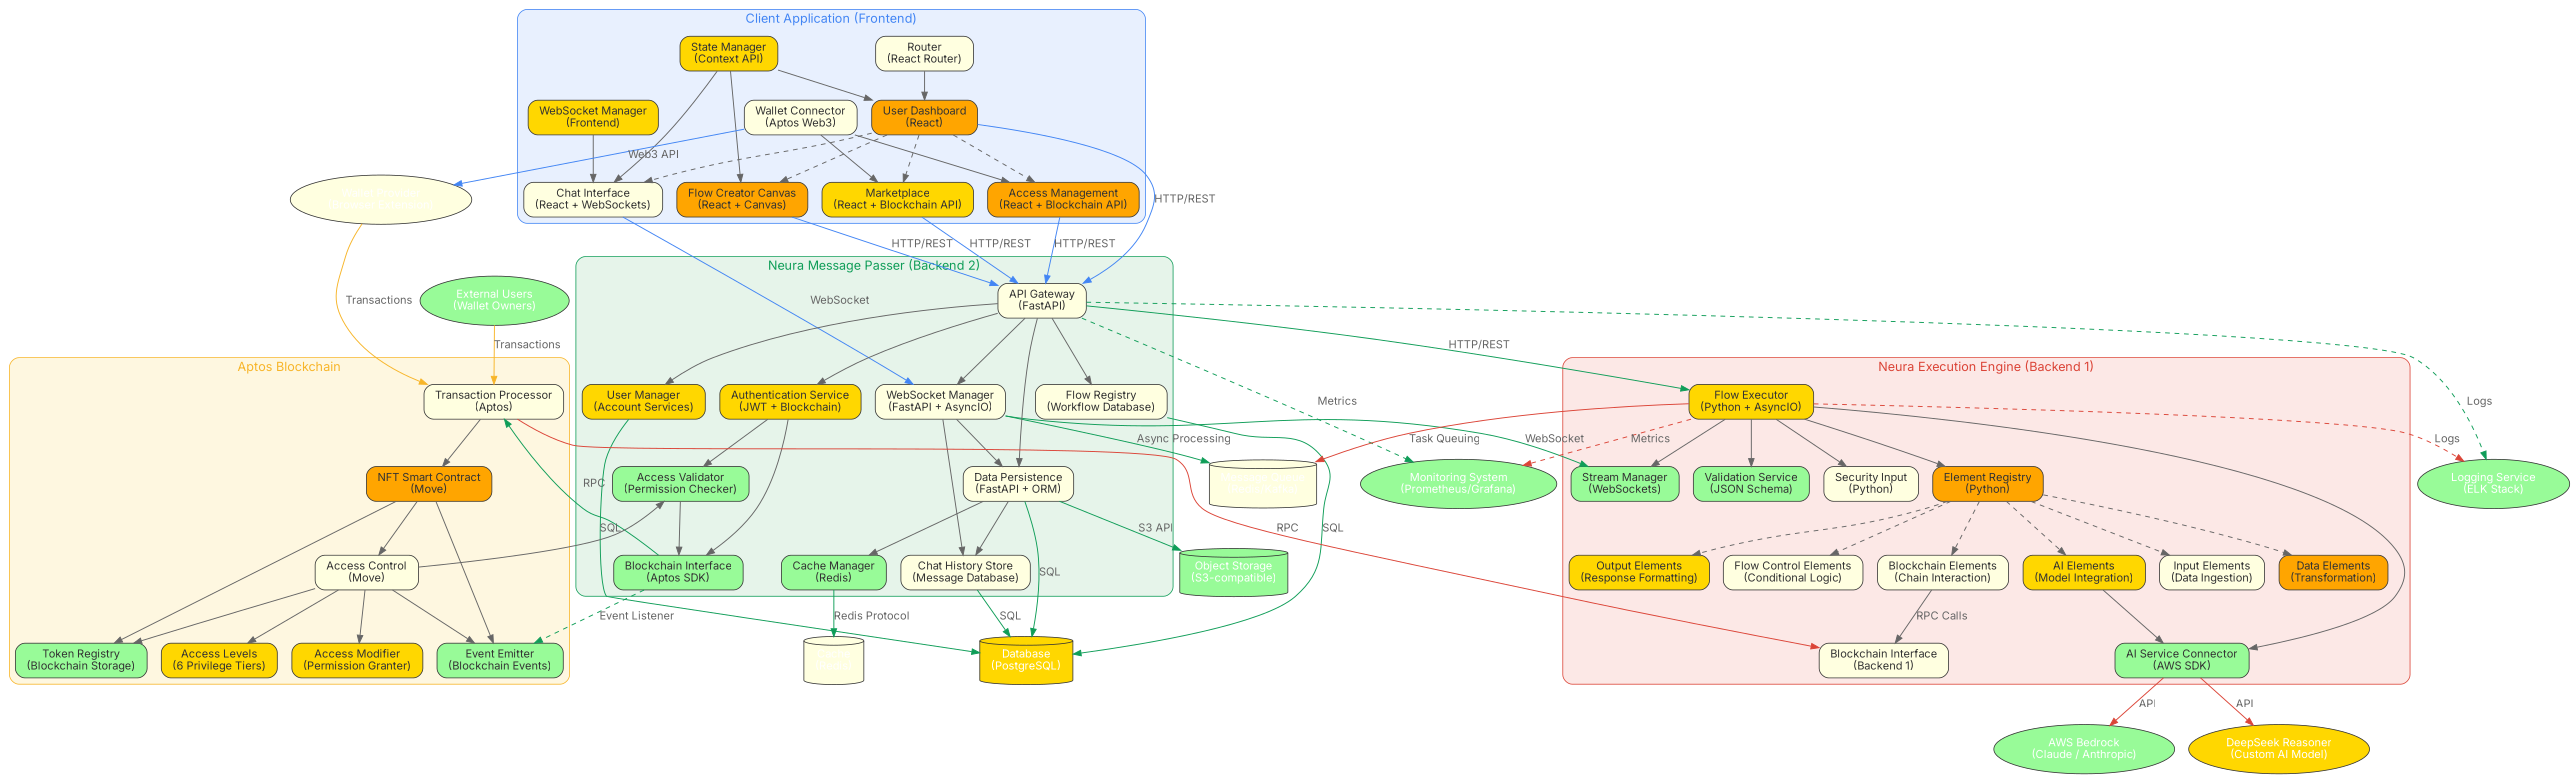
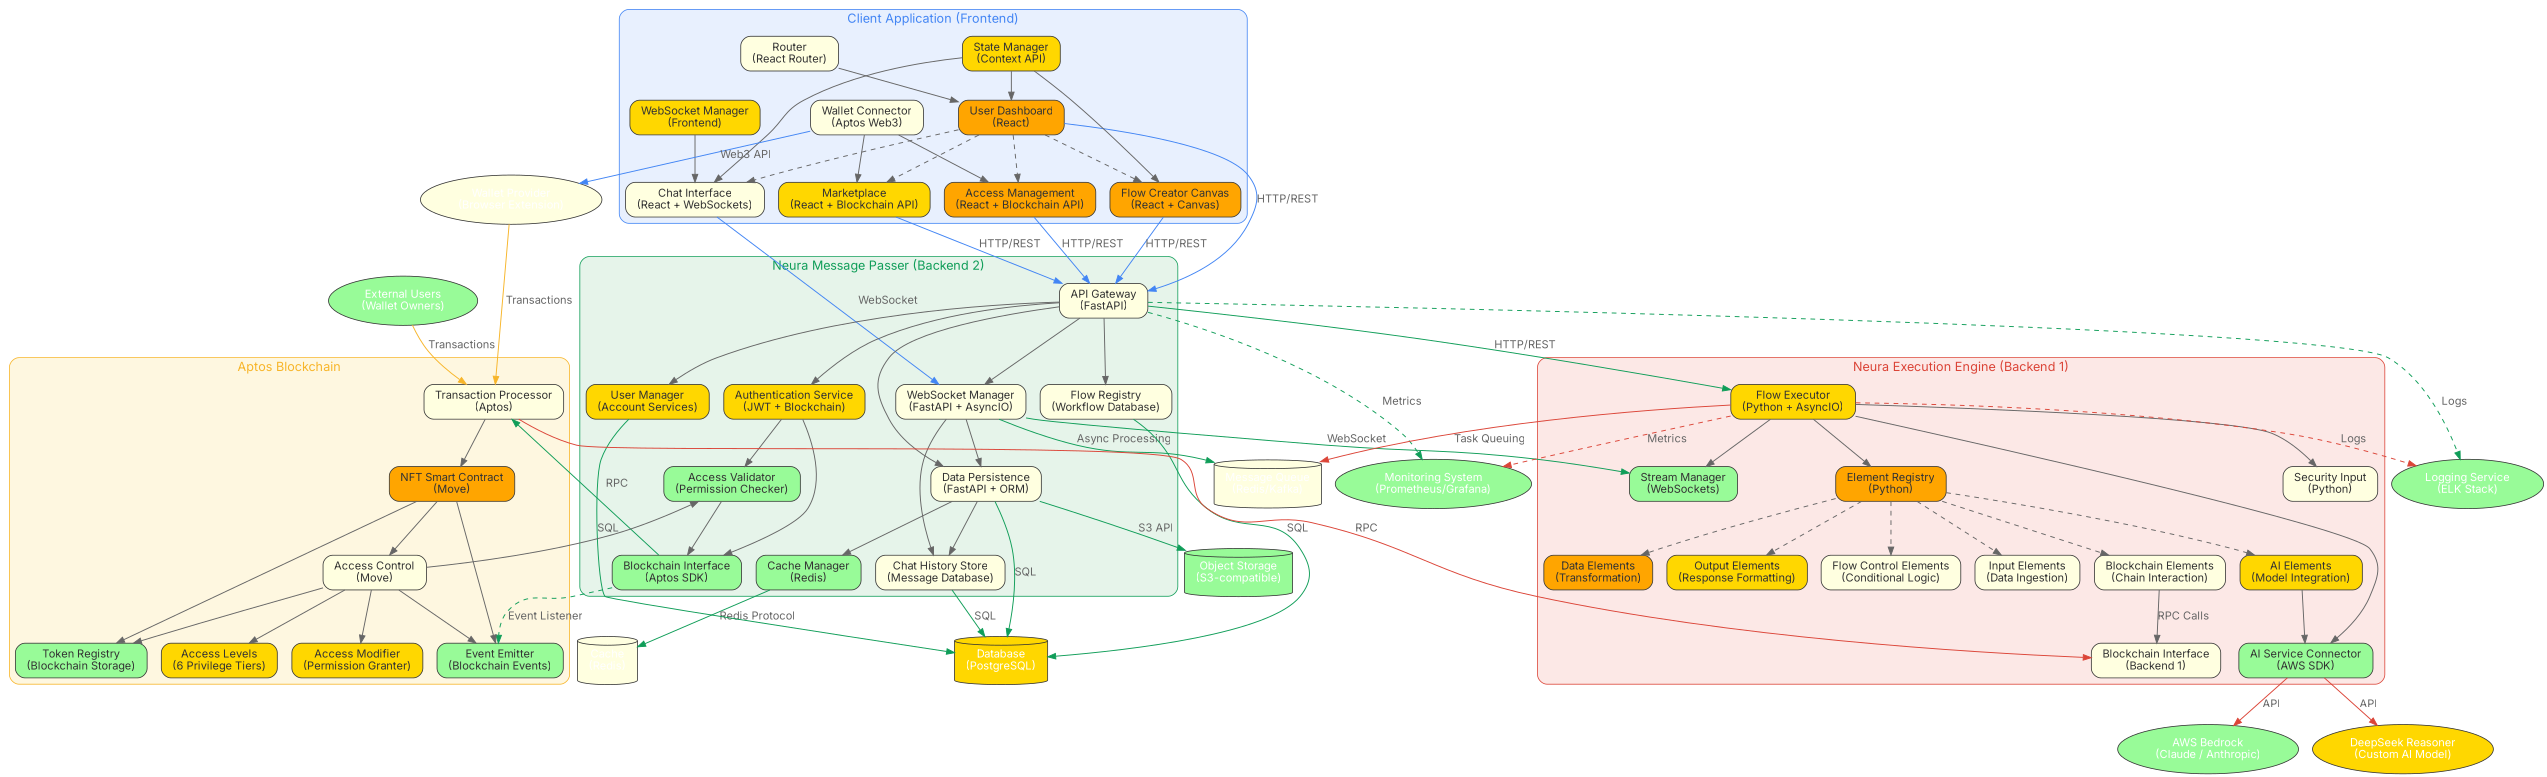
node "Validation Service (JSON Schema)": removed
